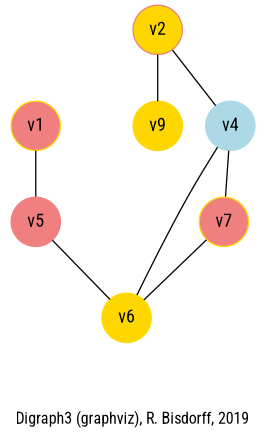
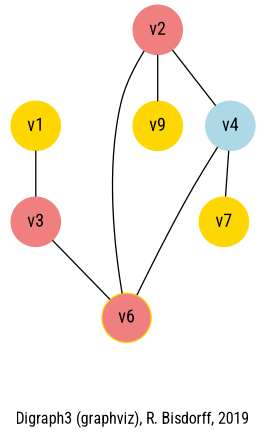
node "v2": fillcolor gold -> lightcoral
node "v1": fillcolor lightcoral -> gold
node "v5": label "v5" -> "v3"
node "v7": fillcolor lightcoral -> gold
edge "v7" -- "v6": now "v2" -- "v6"
node "v6": fillcolor gold -> lightcoral
